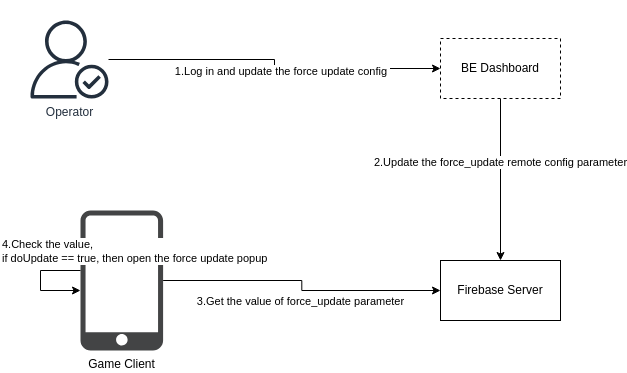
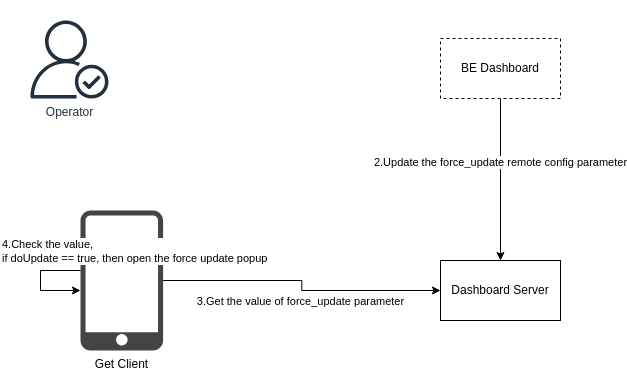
edge "Operator" -> "BE Dashboard": removed, label "1.Log in and update the force update config"
node "Firebase Server": label "Firebase Server" -> "Dashboard Server"
node "Game Client": label "Game Client" -> "Get Client"
